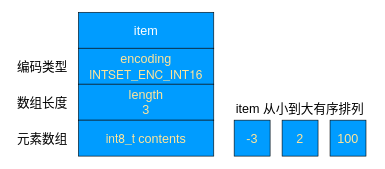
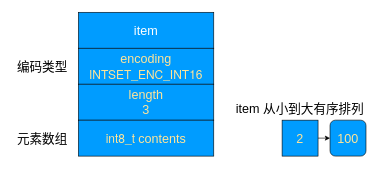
node "数组长度": removed
node "-3": removed
edge "2" -> "100": added
node "100": shape rectangle -> rounded rectangle
